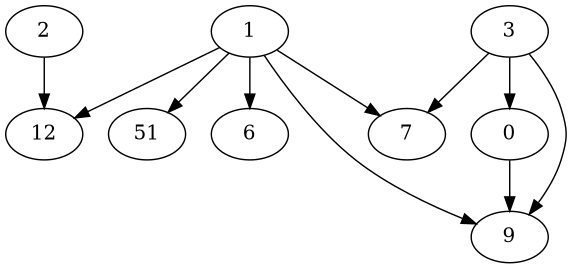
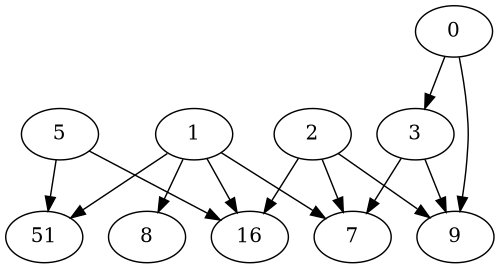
edge "3" -> "0": reversed
node "12": label "12" -> "16"
node "5": added
node "6": label "6" -> "8"
edge "1" -> "9": now "2" -> "9"
edge "2" -> "7": added
